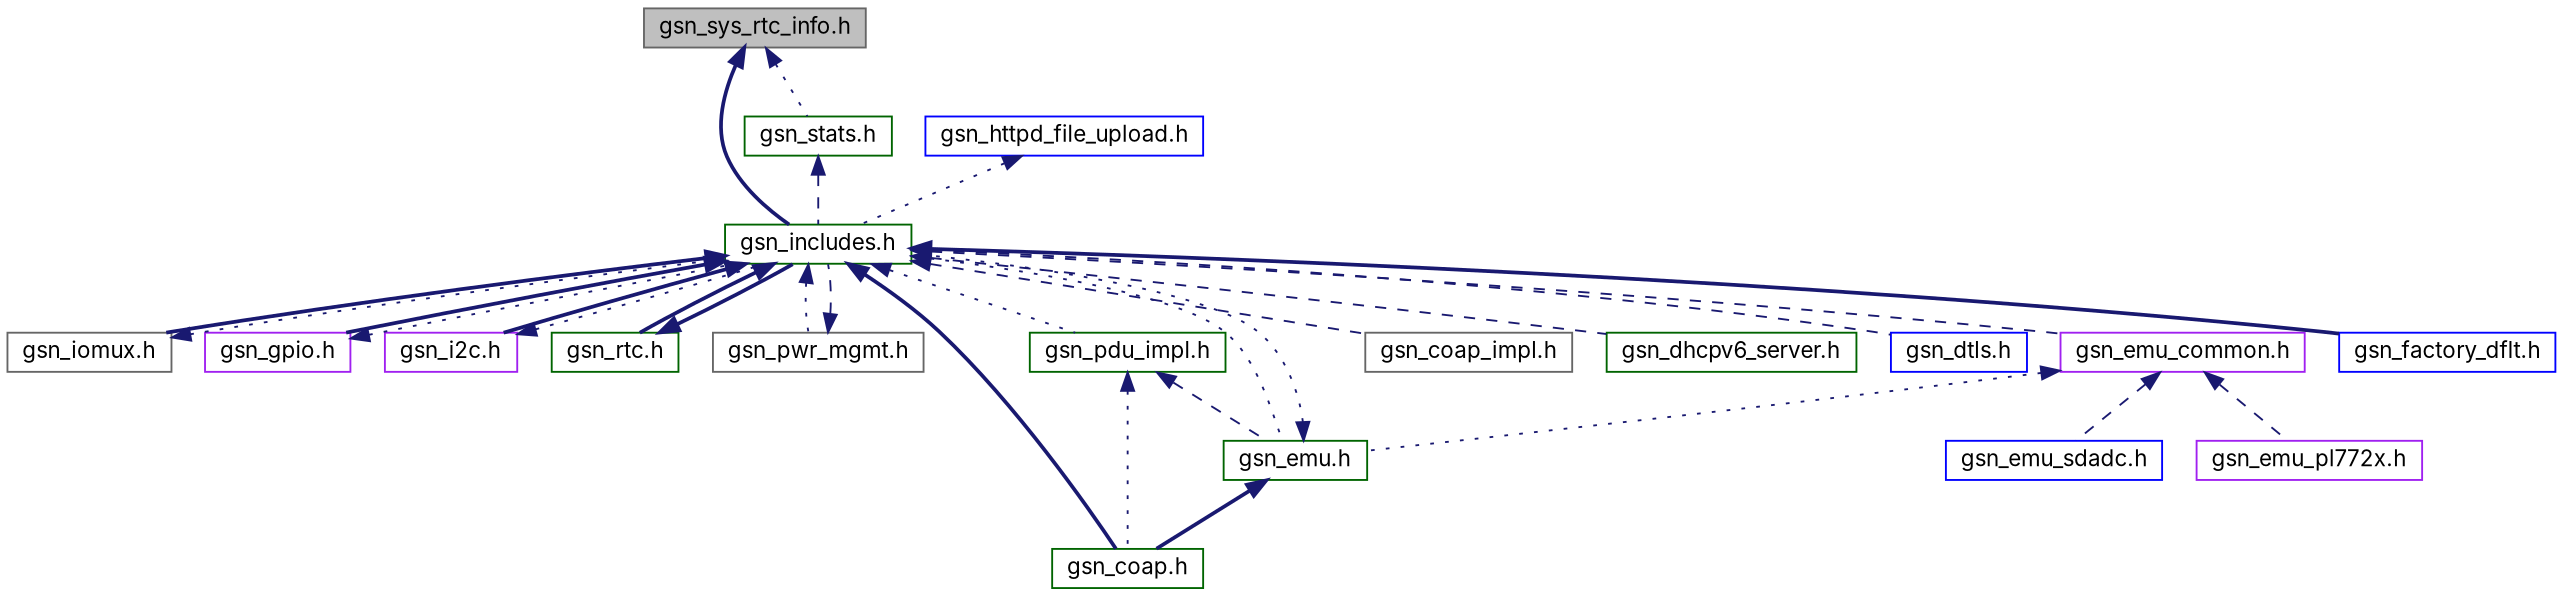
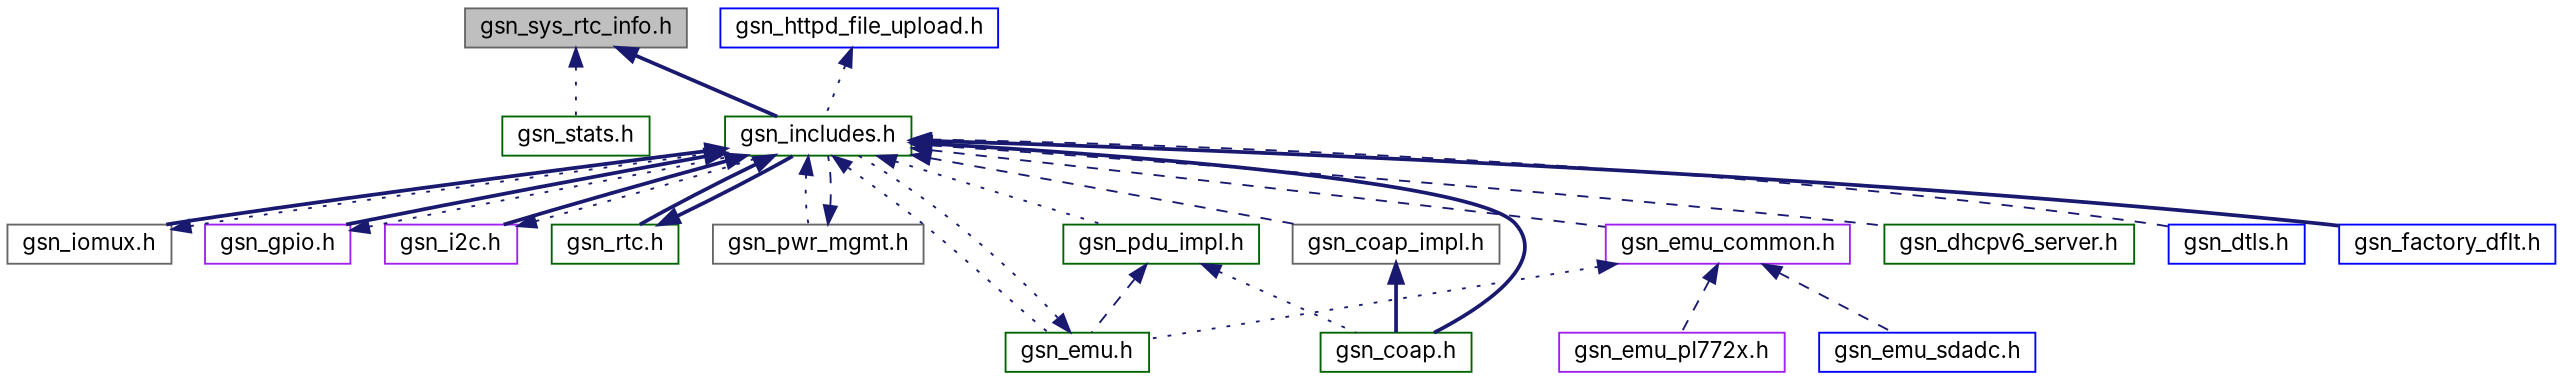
edge "gsn_includes.h" -> "gsn_stats.h": removed
edge "gsn_coap.h" -> "gsn_emu.h": now "gsn_coap.h" -> "gsn_coap_impl.h"
